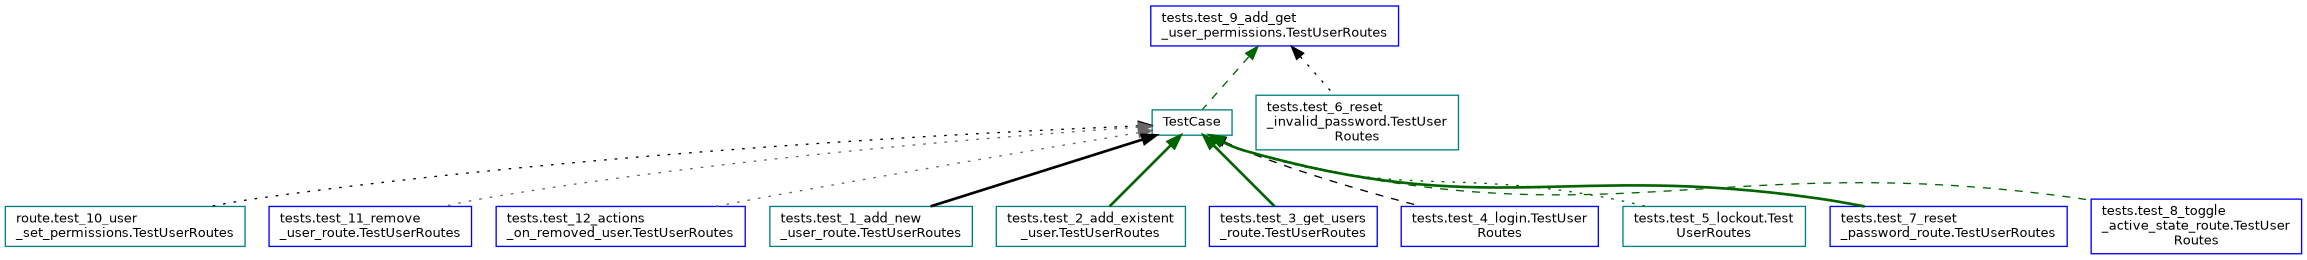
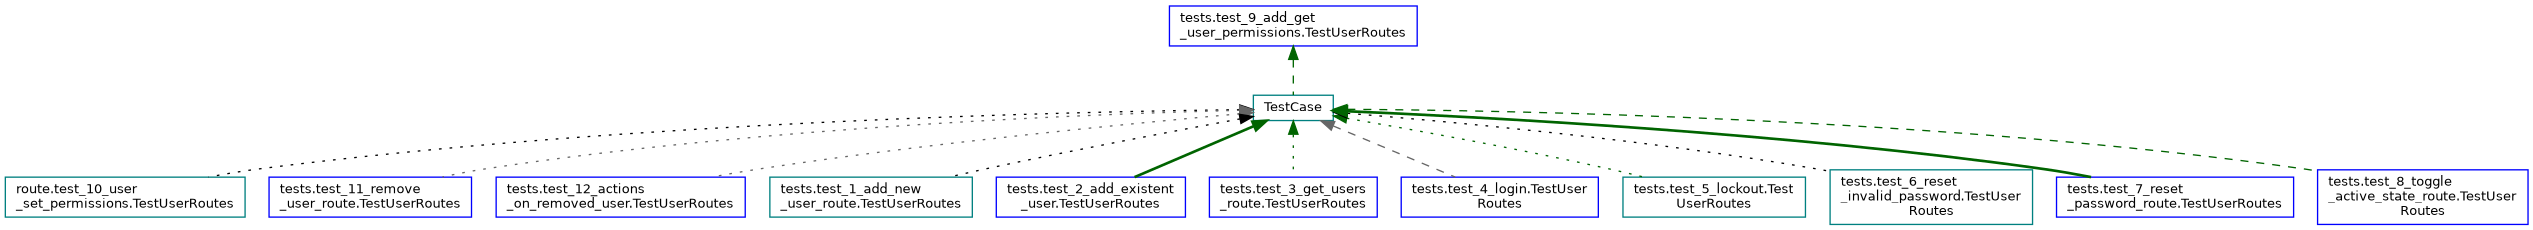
edge "tests.test_6_reset _invalid_password.TestUser Routes" -> "tests.test_9_add_get _user_permissions.TestUserRoutes": now "tests.test_6_reset _invalid_password.TestUser Routes" -> "TestCase"
edge "tests.test_1_add_new _user_route.TestUserRoutes" -> "TestCase": style bold -> dotted
edge "tests.test_3_get_users _route.TestUserRoutes" -> "TestCase": style bold -> dotted
edge "tests.test_4_login.TestUser Routes" -> "TestCase": color black -> gray40
node "tests.test_2_add_existent _user.TestUserRoutes": color teal -> blue
